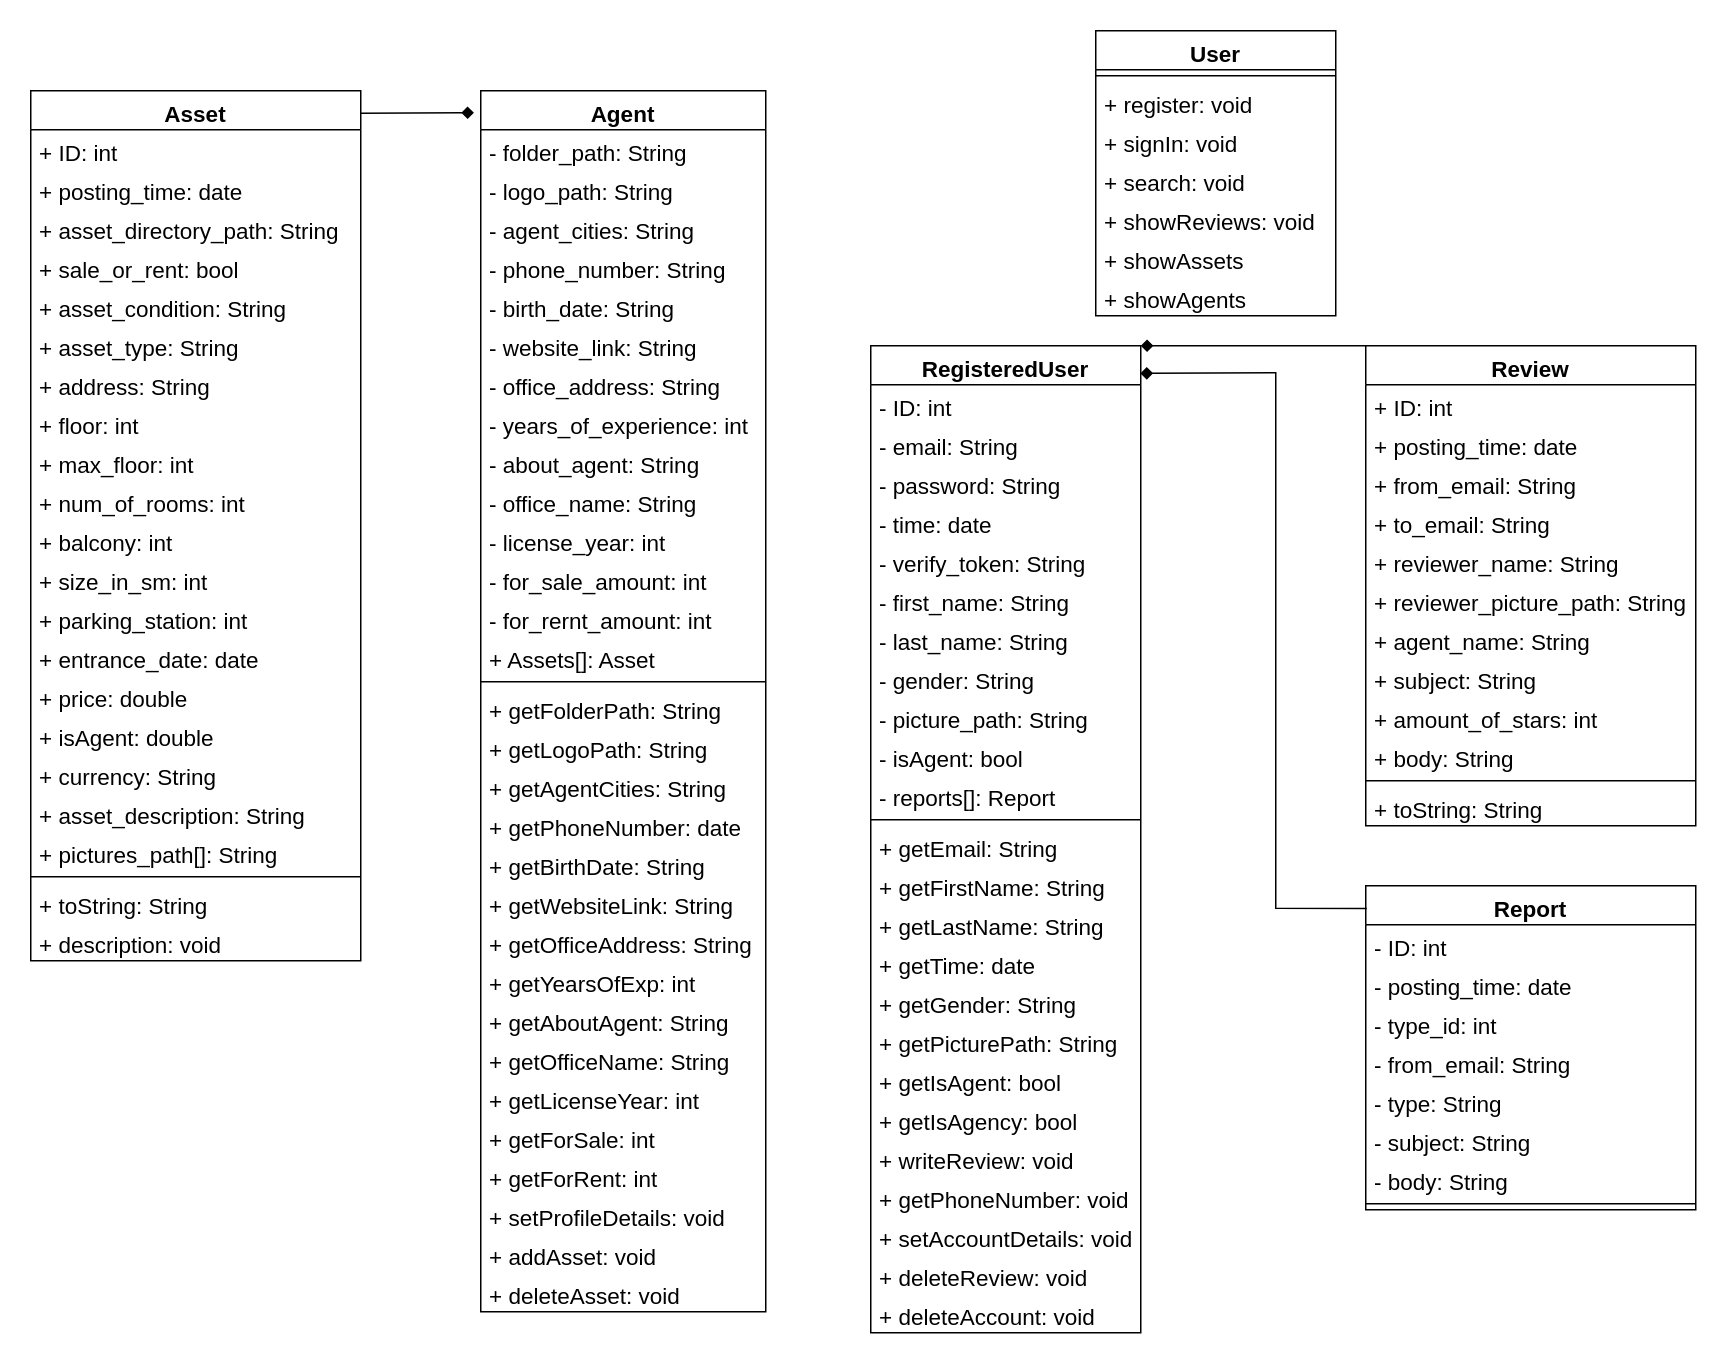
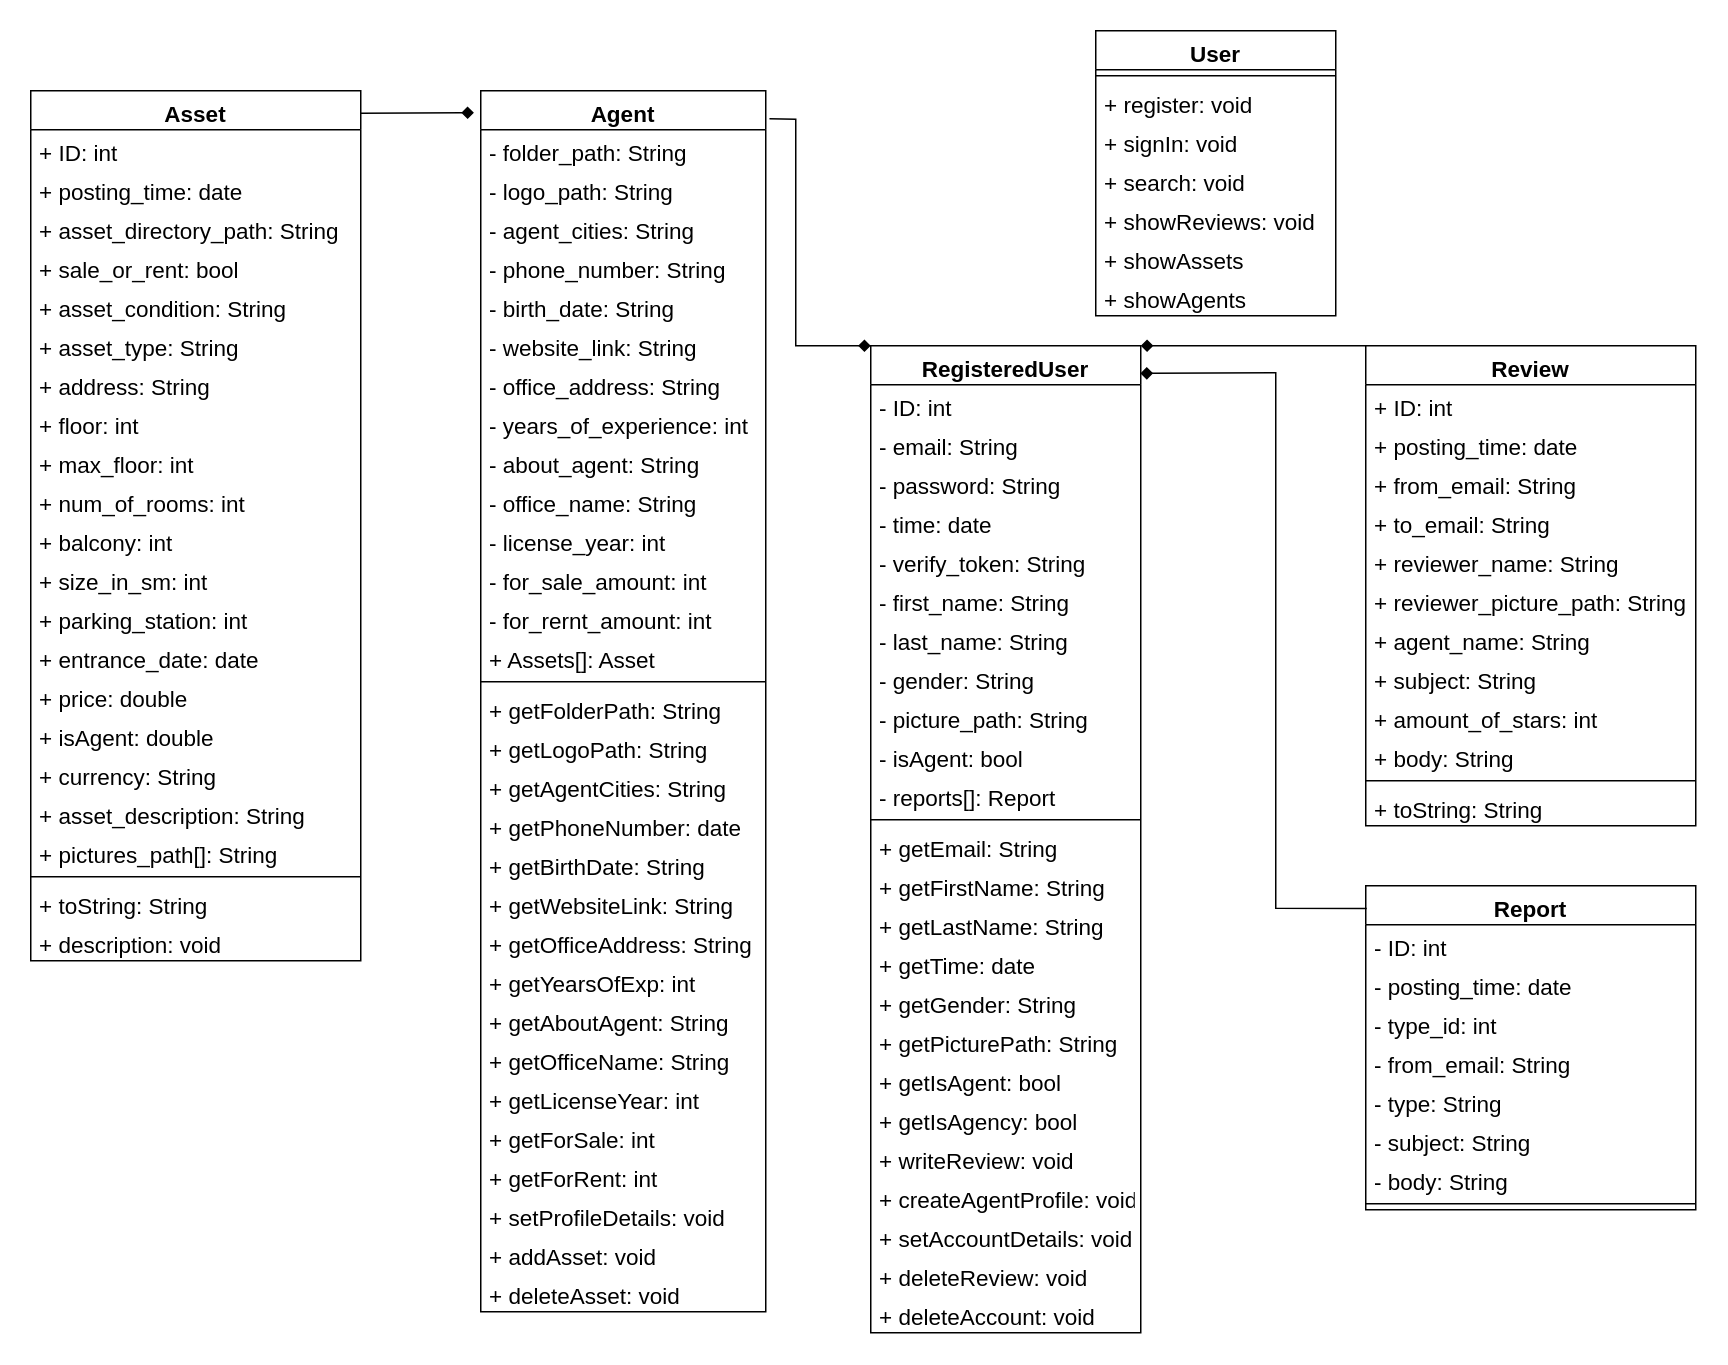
edge "Agent" -> "RegisteredUser": added
node "+ getPhoneNumber: void": label "+ getPhoneNumber: void" -> "+ createAgentProfile: void"
